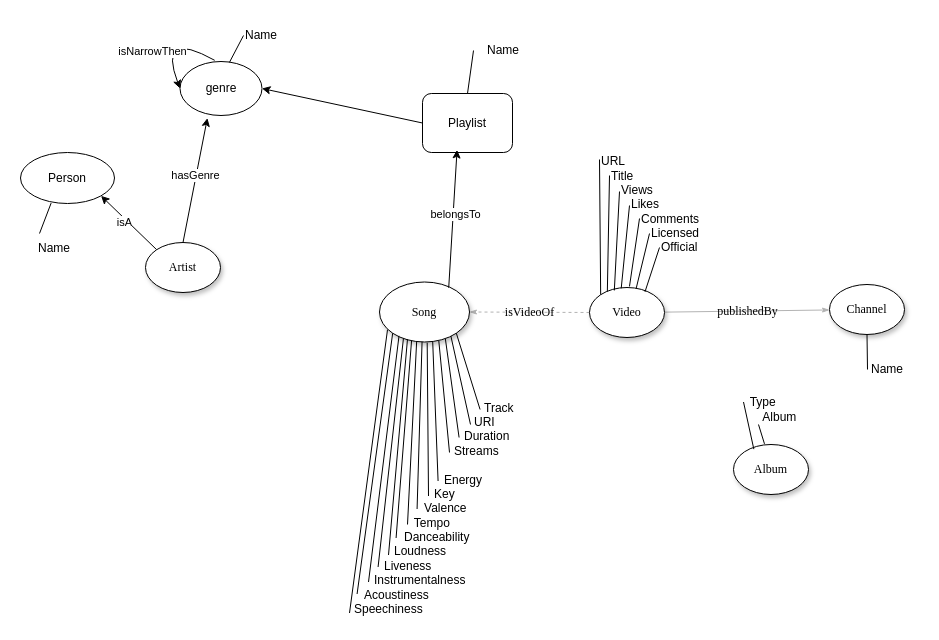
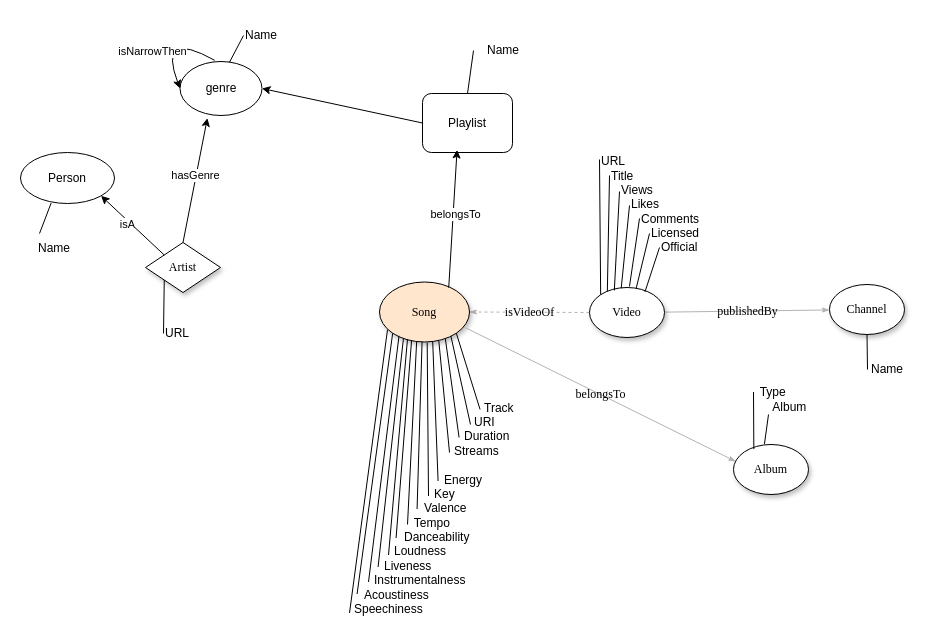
node "Artist": shape ellipse -> diamond
edge "Artist" -- "URL": added
node "Song": fillcolor #ffffff -> #ffe6cc
node "URL": added
edge "Song" -> "Album": added, label "belongsTo"
node "Type Album": moved (774, 410) -> (784, 400)
